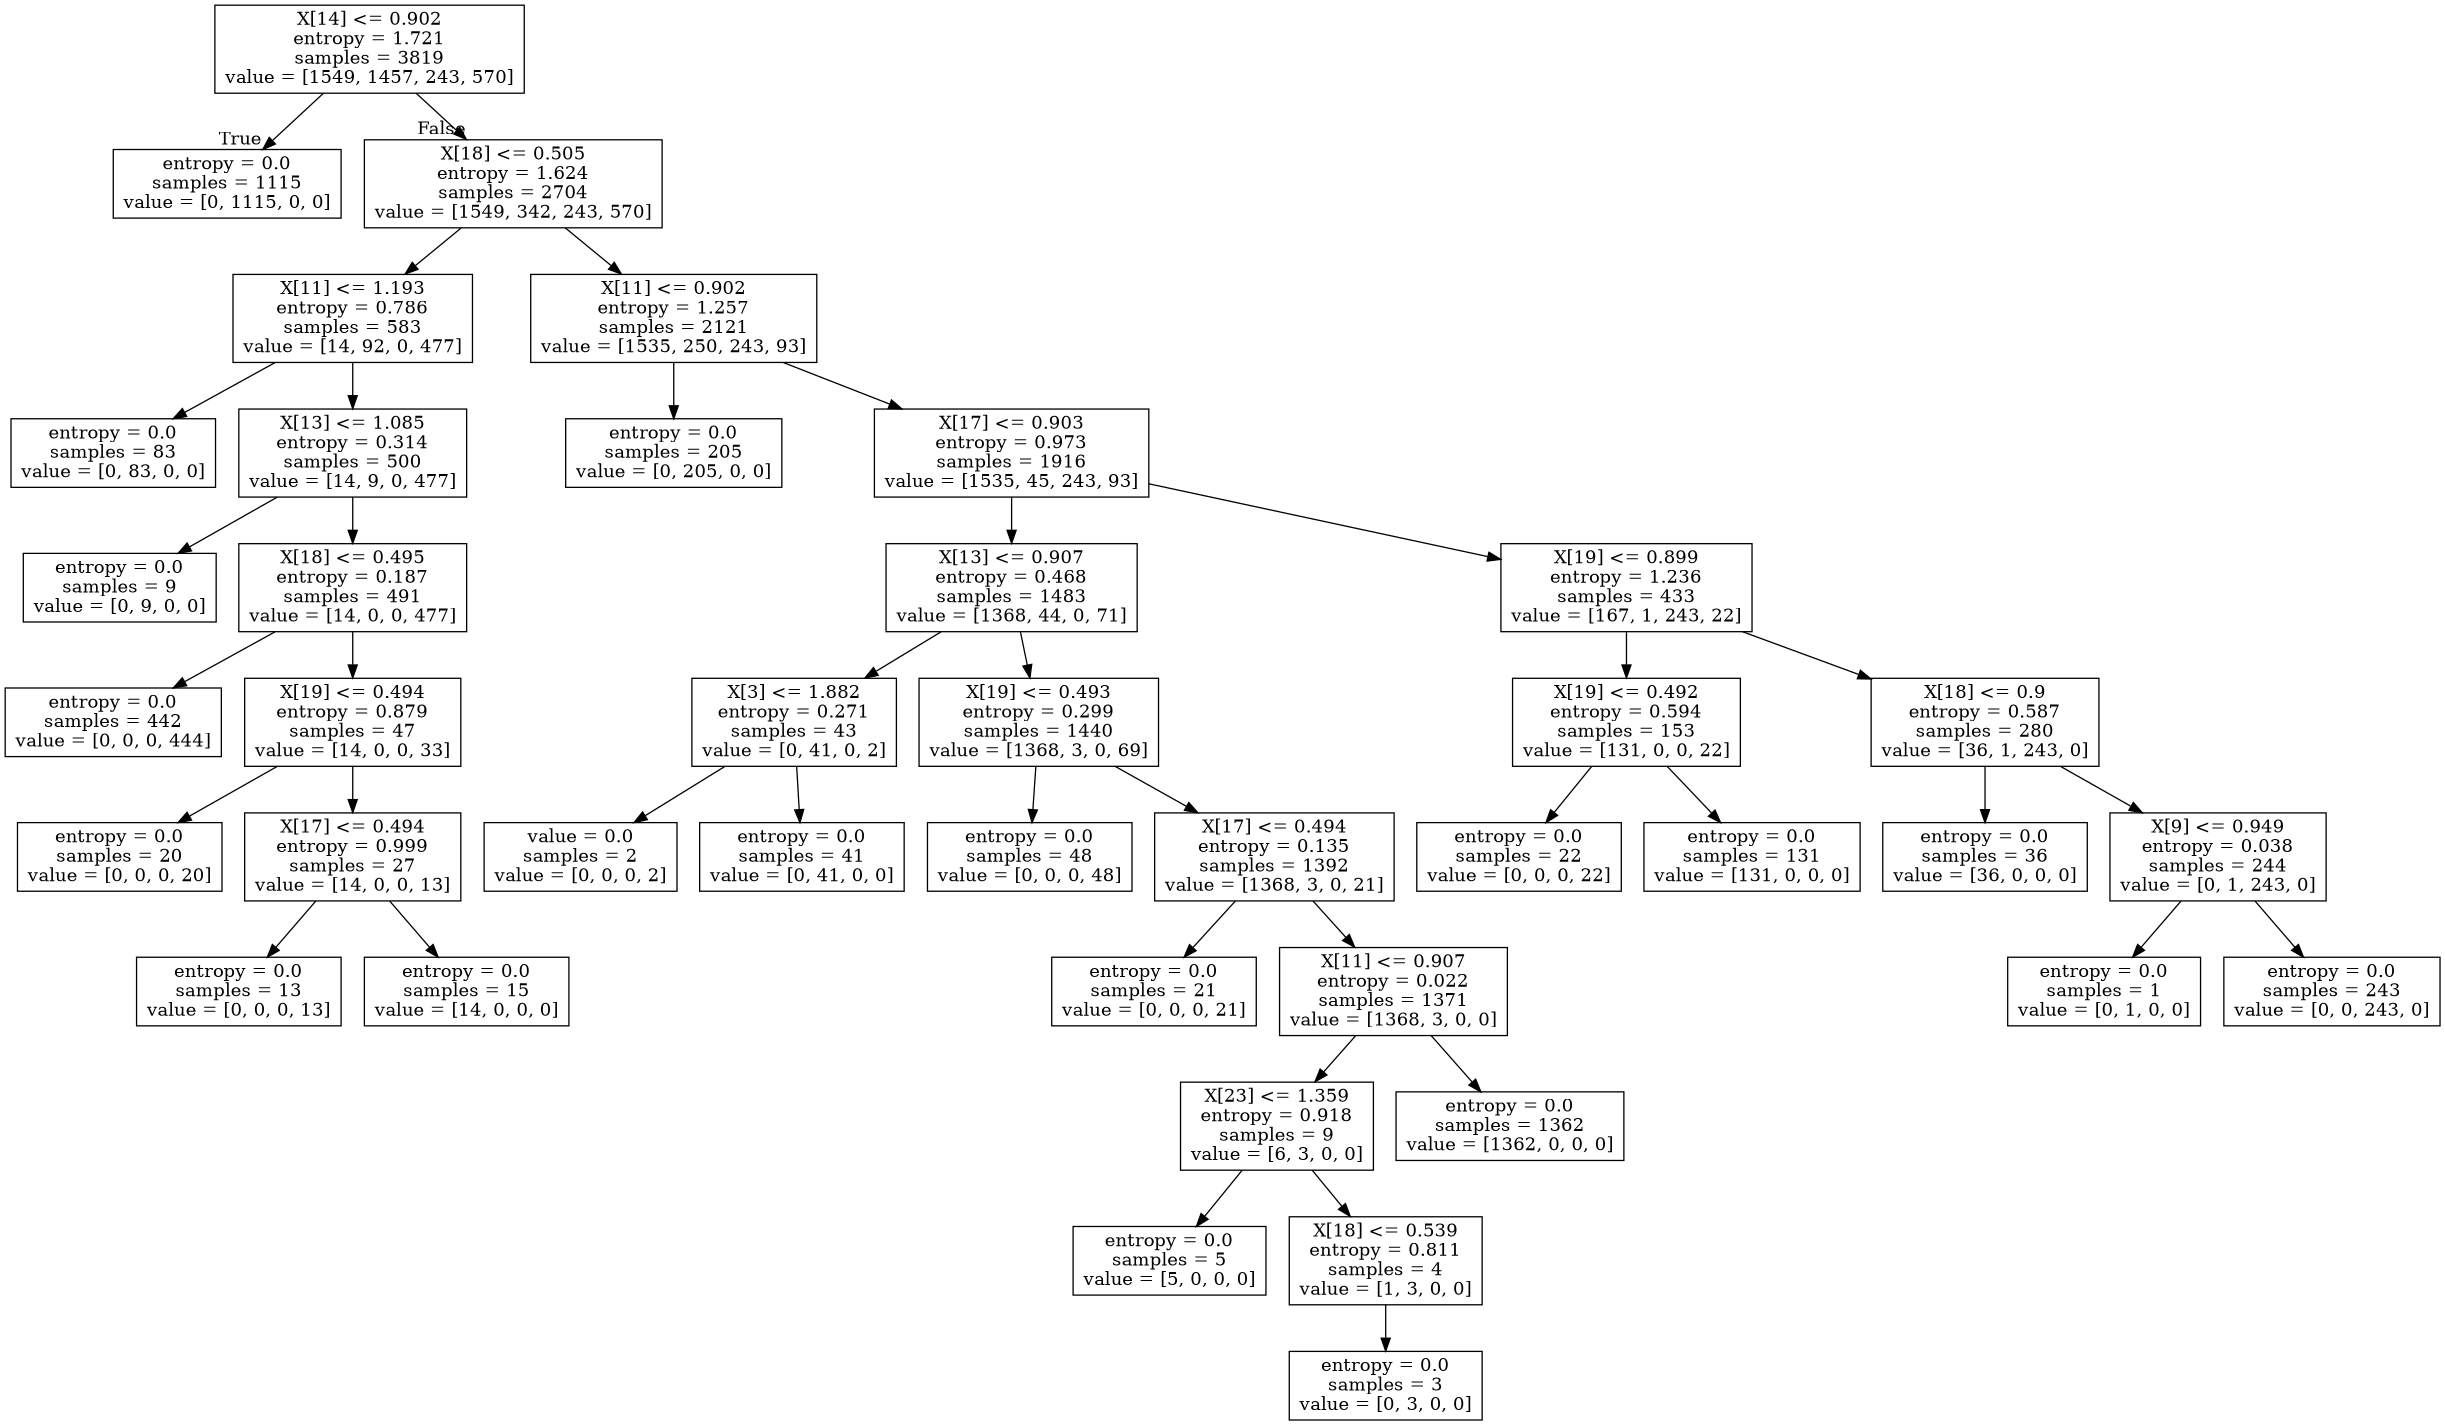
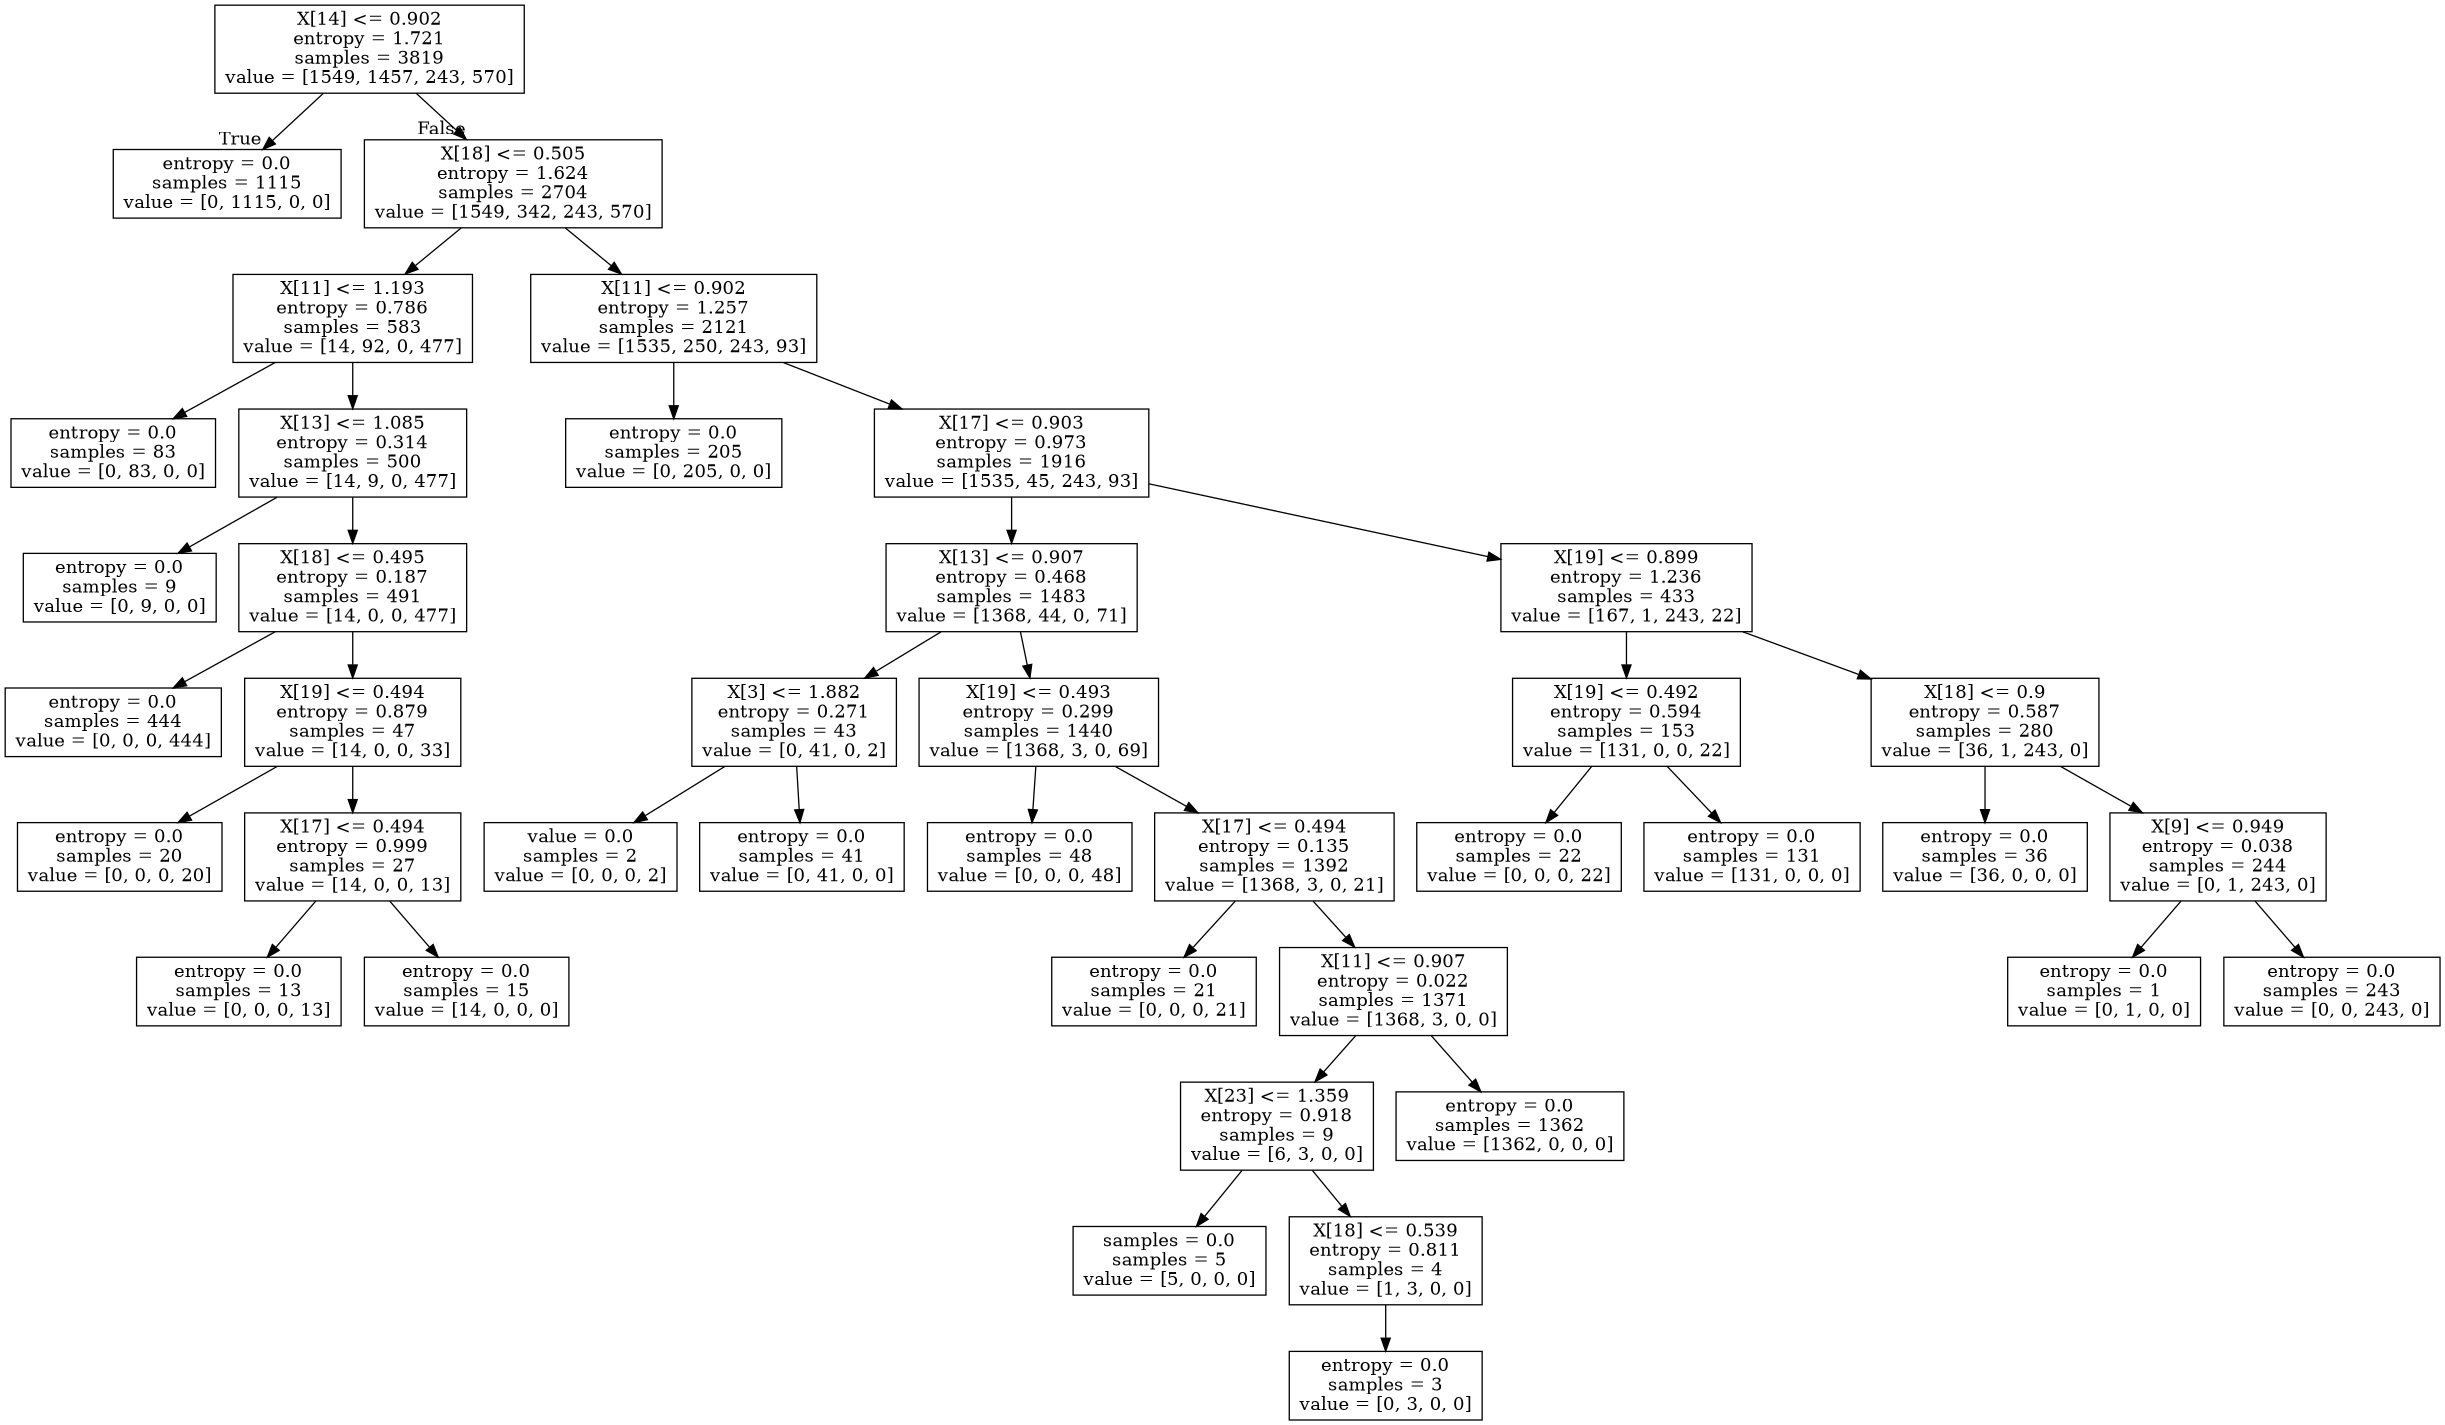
node "entropy = 0.0 samples = 442 value = [0, 0, 0, 444]": label "entropy = 0.0 samples = 442 value = [0, 0, 0, 444]" -> "entropy = 0.0 samples = 444 value = [0, 0, 0, 444]"
node "entropy = 0.0 samples = 5 value = [5, 0, 0, 0]": label "entropy = 0.0 samples = 5 value = [5, 0, 0, 0]" -> "samples = 0.0 samples = 5 value = [5, 0, 0, 0]"
